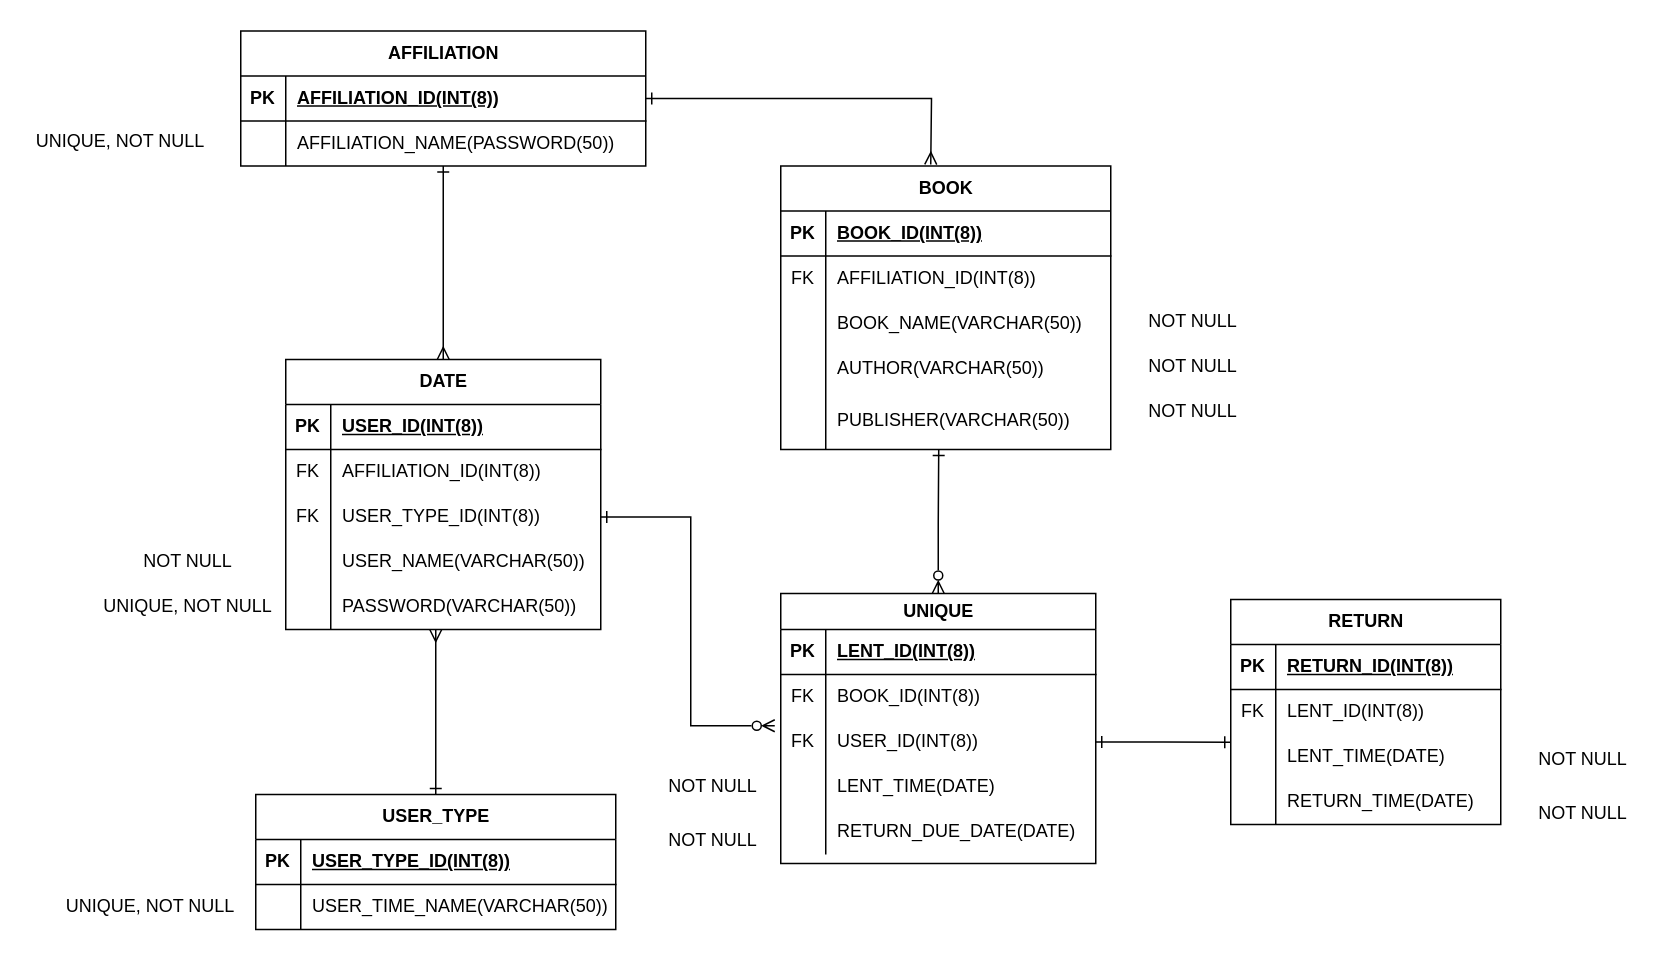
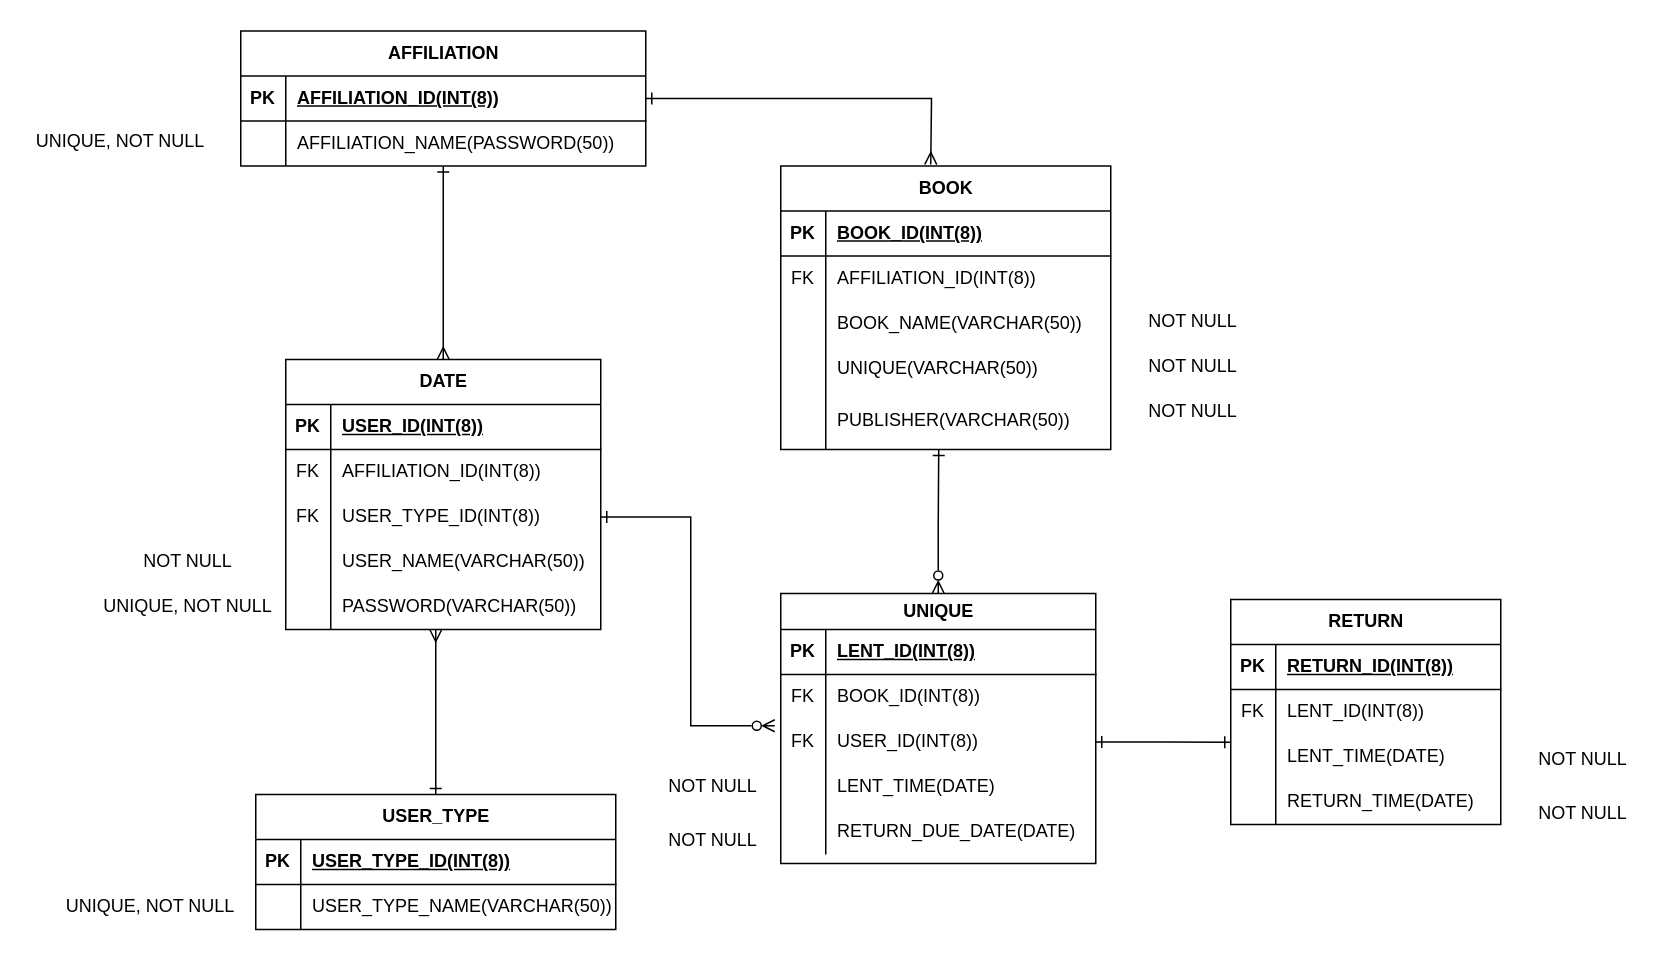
node "AUTHOR(VARCHAR(50))": label "AUTHOR(VARCHAR(50))" -> "UNIQUE(VARCHAR(50))"
node "USER_TIME_NAME(VARCHAR(50))": label "USER_TIME_NAME(VARCHAR(50))" -> "USER_TYPE_NAME(VARCHAR(50))"
